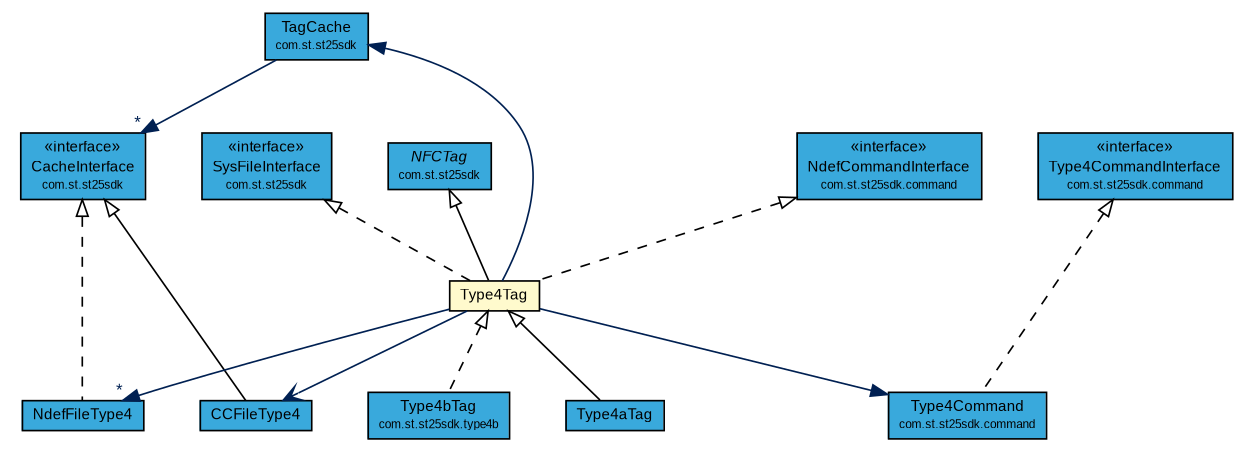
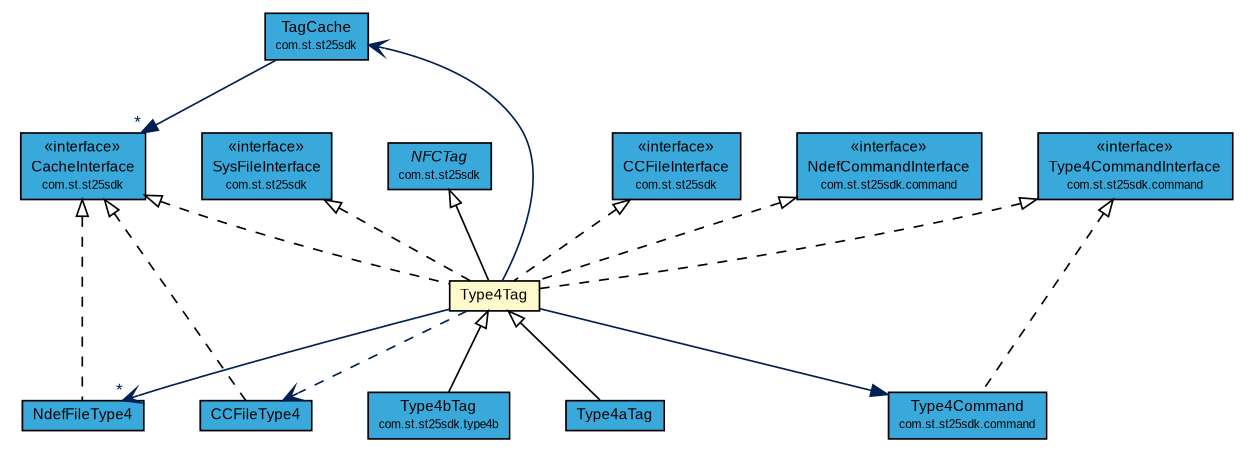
edge "Type4Tag" -> "TagCache": arrowhead normal -> open
node "CCFileInterface": added
edge "Type4Tag" -> "CacheInterface": added
edge "Type4Tag" -> "Type4CommandInterface": added
edge "CCFileType4" -> "CacheInterface": style solid -> dashed
edge "Type4Tag" -> "NdefFileType4": arrowhead normal -> open
edge "Type4Tag" -> "CCFileType4": style solid -> dashed
edge "Type4bTag" -> "Type4Tag": style dashed -> solid
